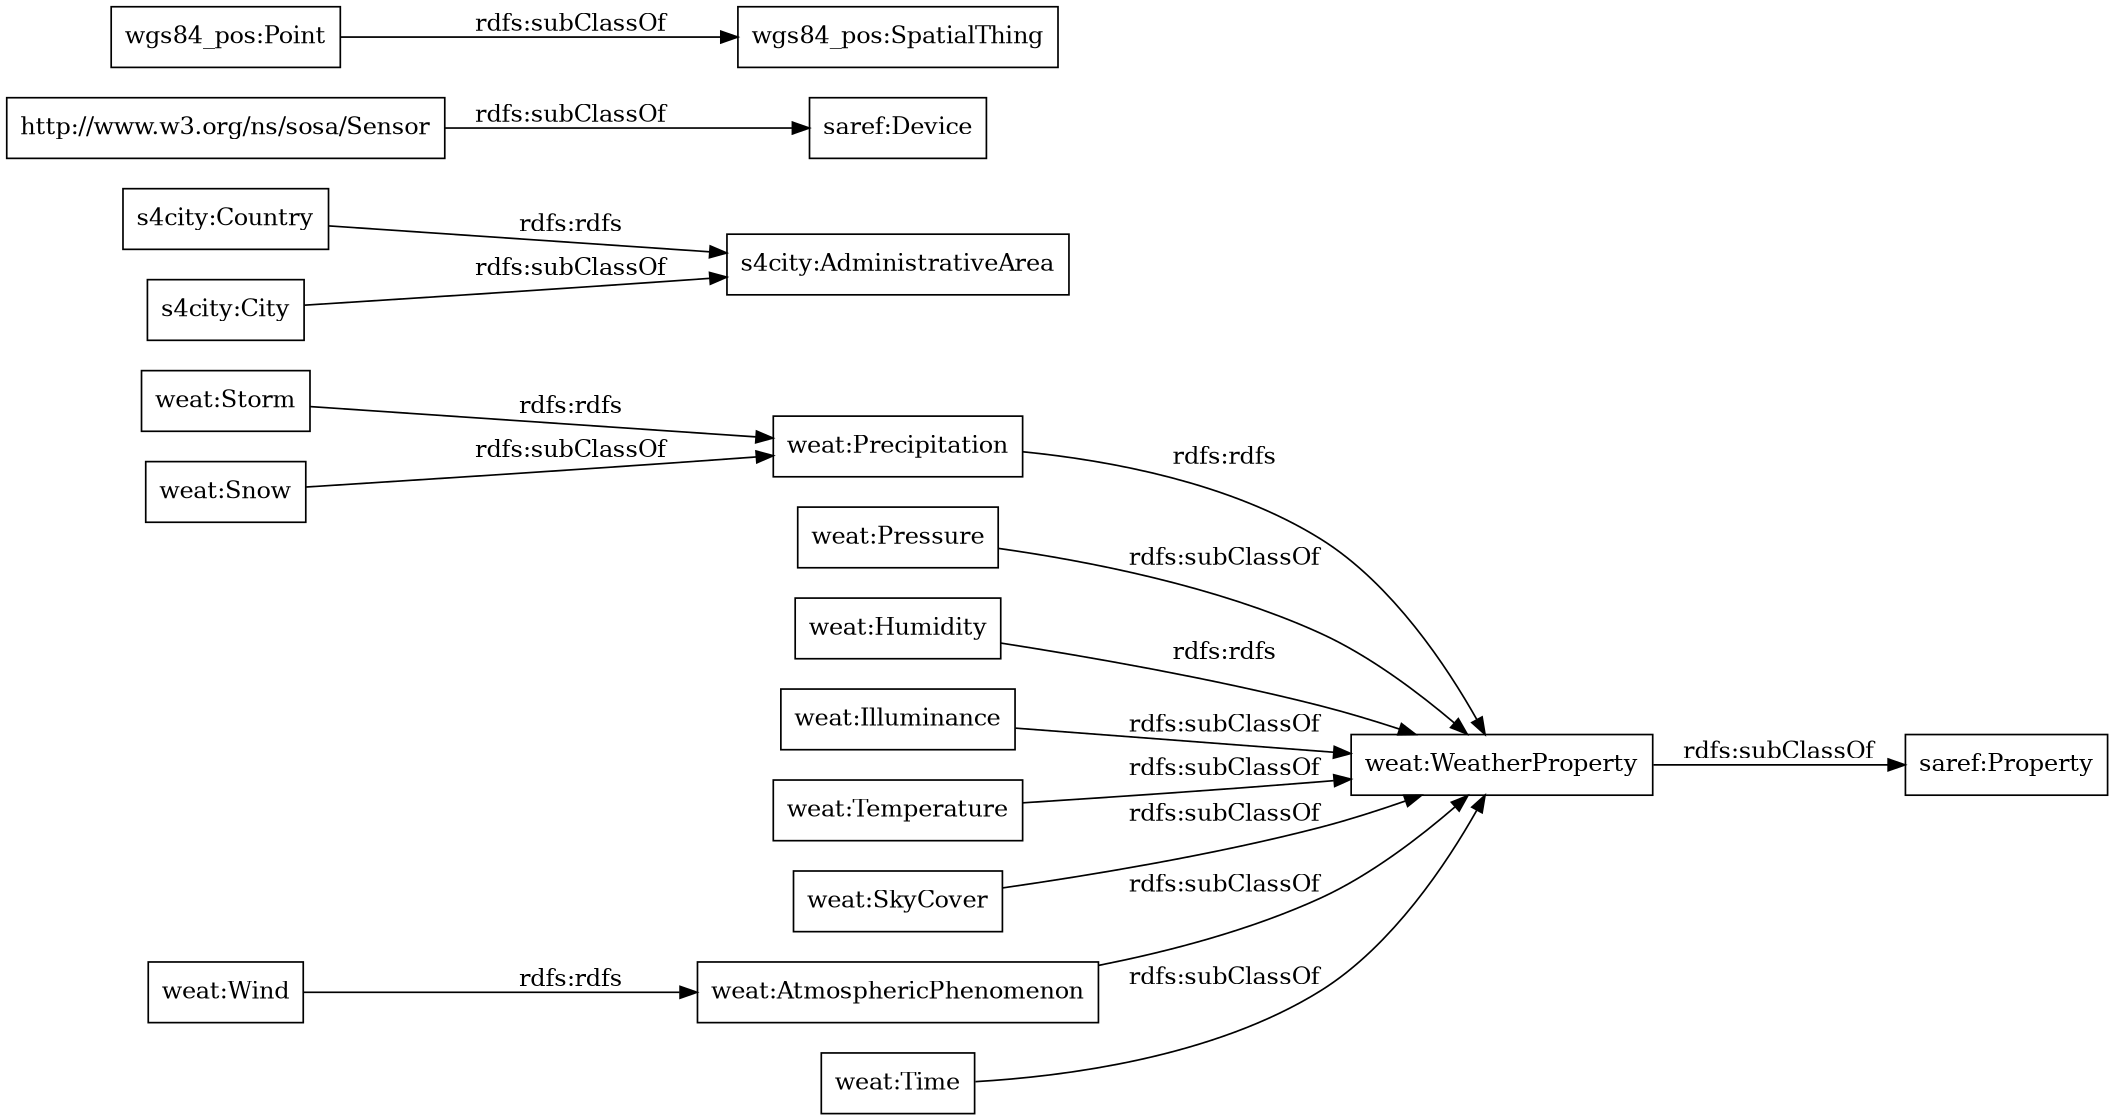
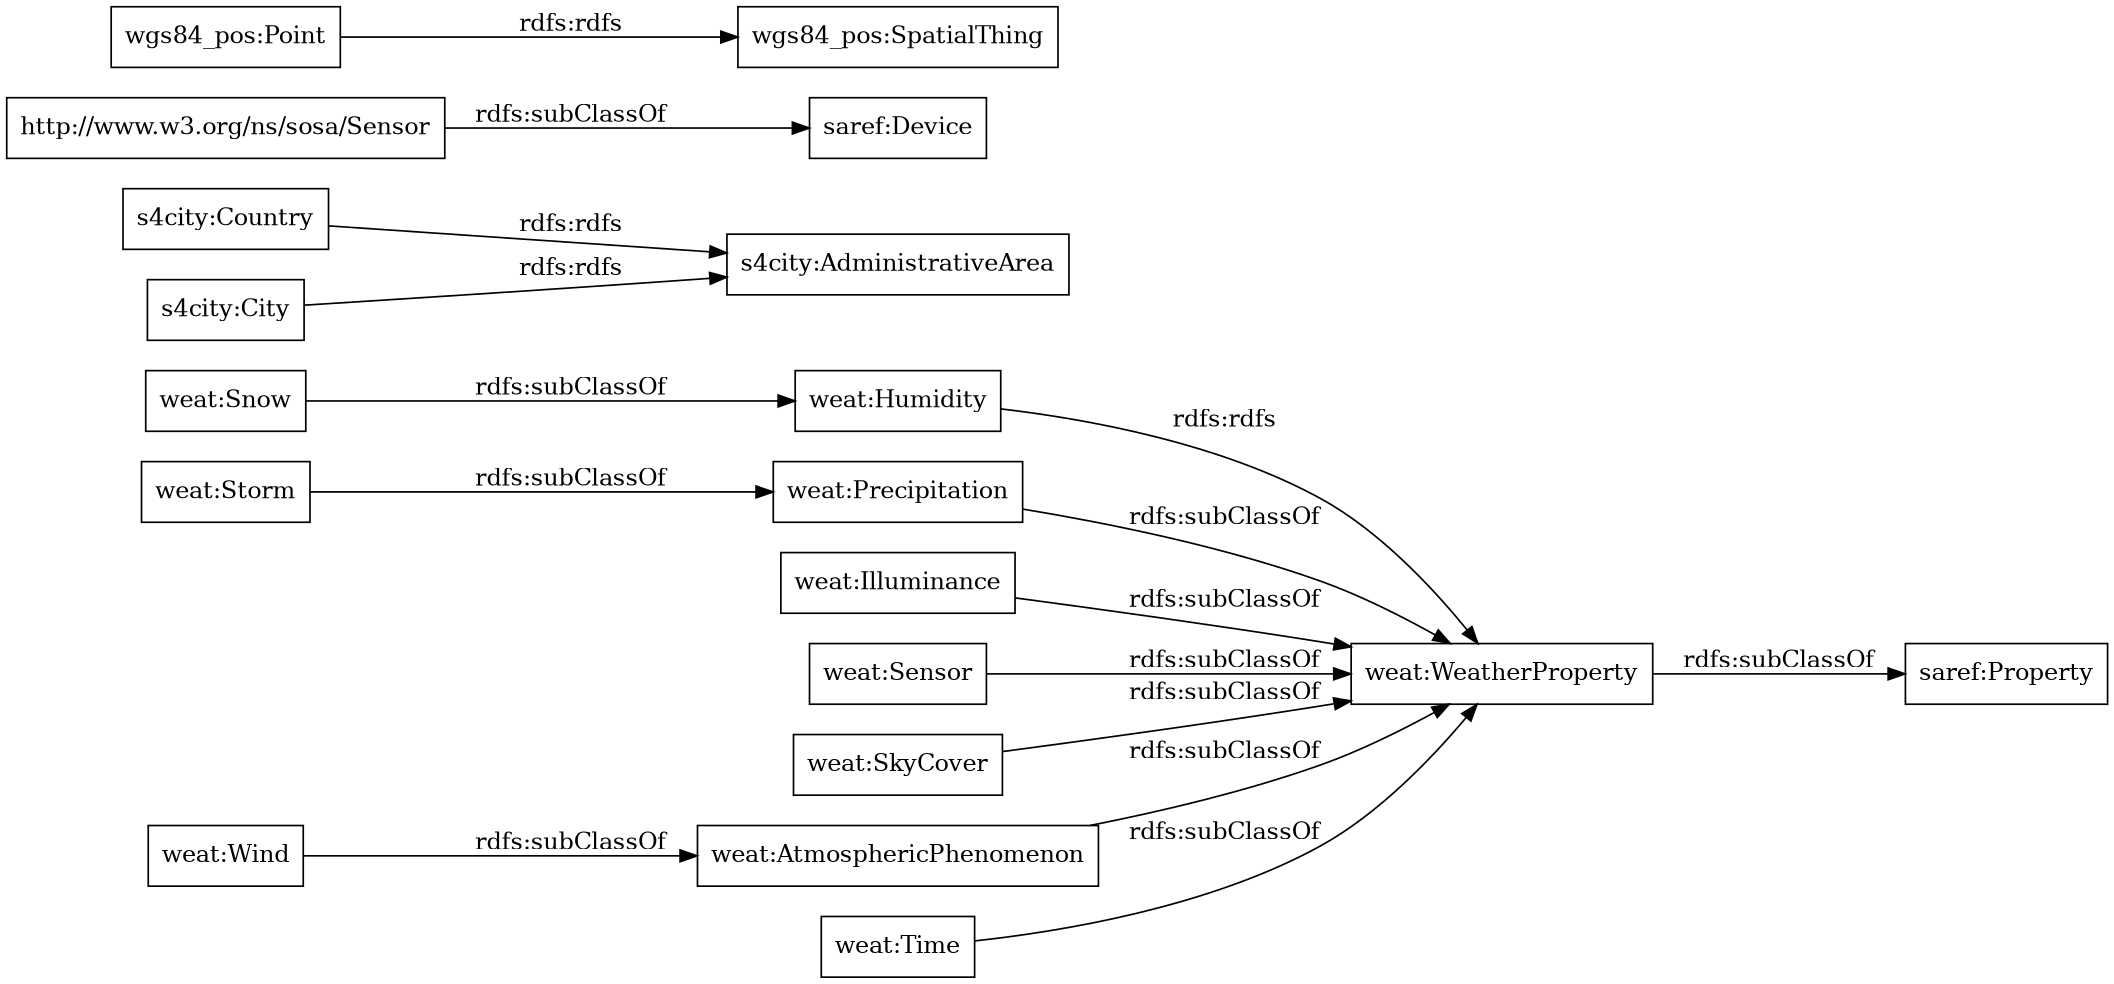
edge "wgs84_pos:Point" -> "wgs84_pos:SpatialThing": label "rdfs:subClassOf" -> "rdfs:rdfs"
edge "s4city:City" -> "s4city:AdministrativeArea": label "rdfs:subClassOf" -> "rdfs:rdfs"
edge "weat:Storm" -> "weat:Precipitation": label "rdfs:rdfs" -> "rdfs:subClassOf"
edge "weat:Precipitation" -> "weat:WeatherProperty": label "rdfs:rdfs" -> "rdfs:subClassOf"
edge "weat:Snow" -> "weat:Precipitation": now "weat:Snow" -> "weat:Humidity"
node "weat:Pressure": removed
node "weat:Temperature": label "weat:Temperature" -> "weat:Sensor"
edge "weat:Wind" -> "weat:AtmosphericPhenomenon": label "rdfs:rdfs" -> "rdfs:subClassOf"
